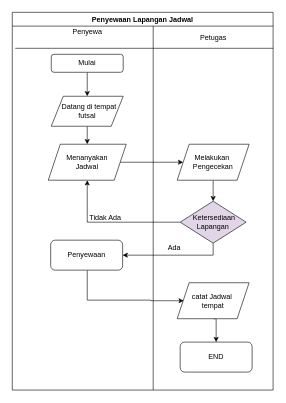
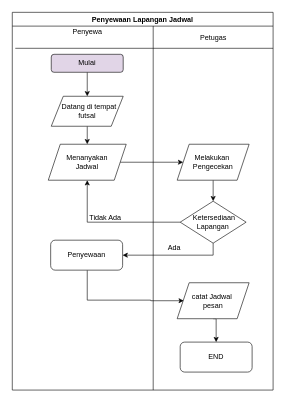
node "Mulai": fillcolor #ffffff -> #e1d5e7
node "Ketersediaan Lapangan": fillcolor #e1d5e7 -> #ffffff
node "catat Jadwal tempat": label "catat Jadwal tempat" -> "catat Jadwal pesan"
